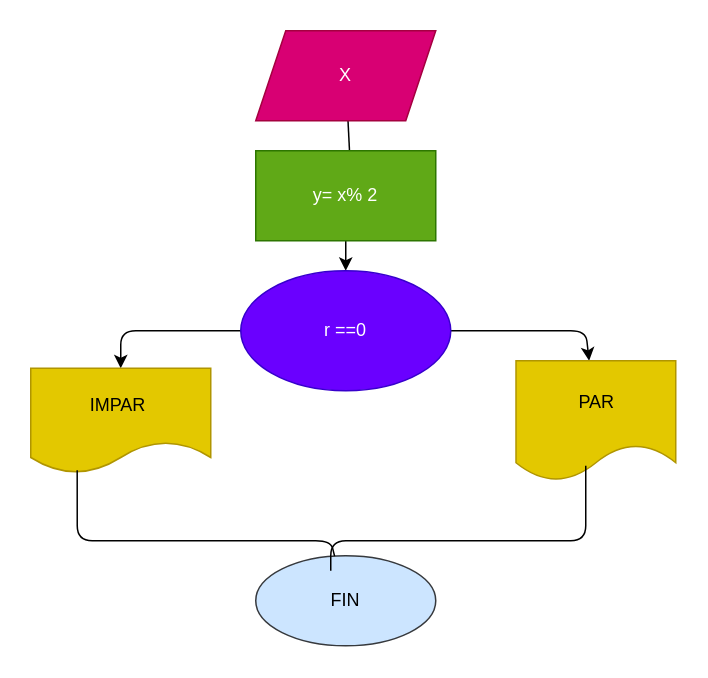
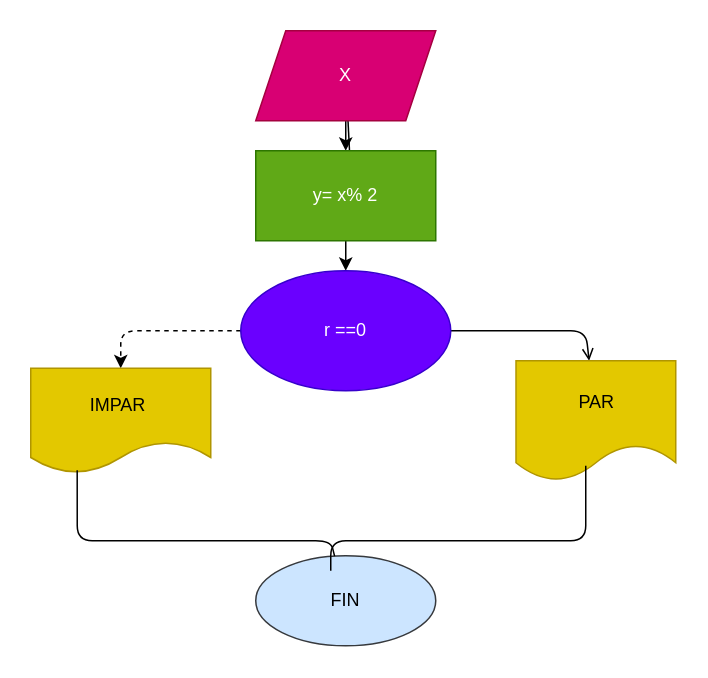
edge "X" -> "y= x% 2": added
edge "r ==0" -> "IMPAR": style solid -> dashed
edge "r ==0" -> "PAR": arrowhead classic -> open
